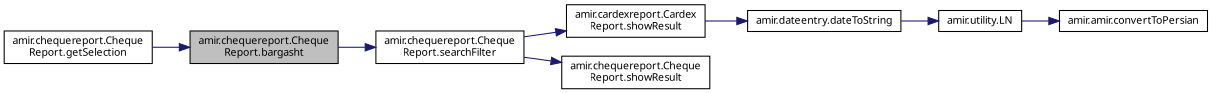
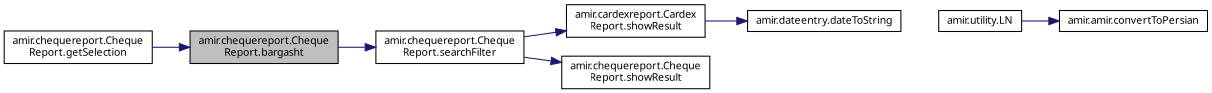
edge "amir.dateentry.dateToString" -> "amir.utility.LN": removed
